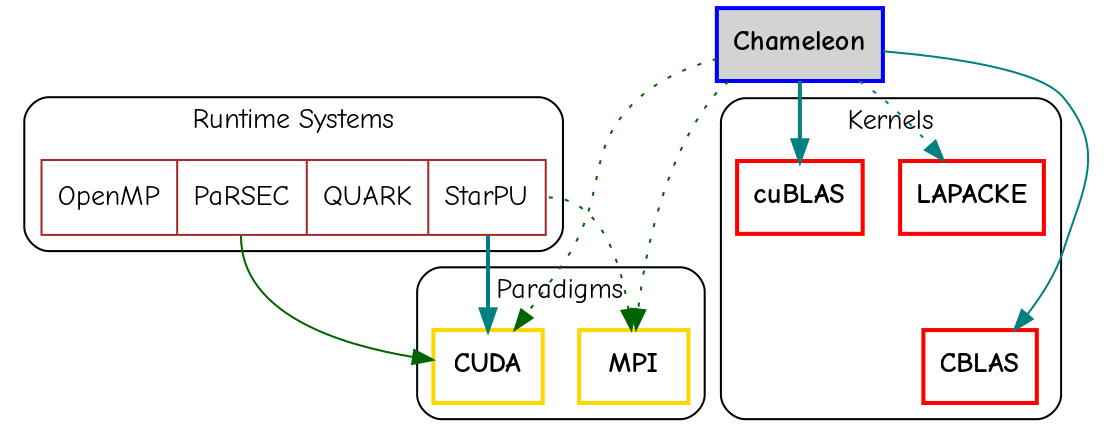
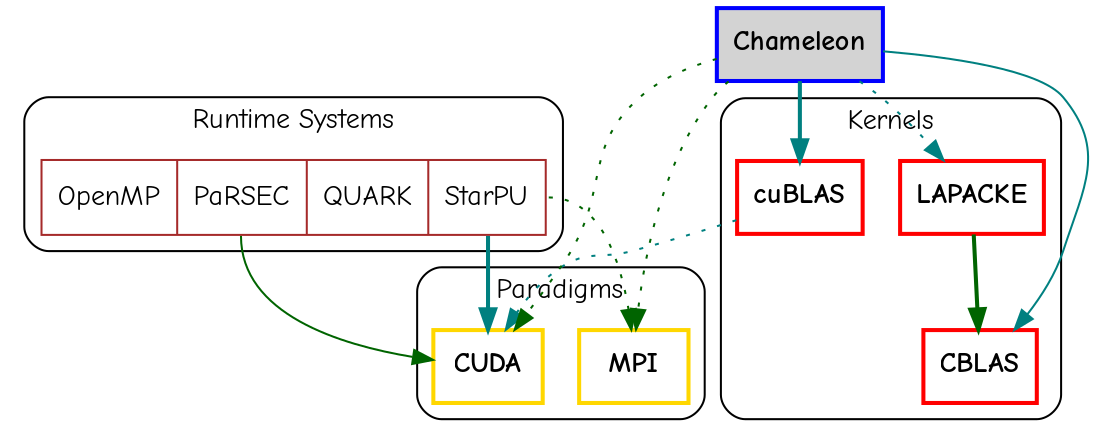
edge "cuBLAS" -> "CUDA": added
edge "LAPACKE" -> "CBLAS": added
